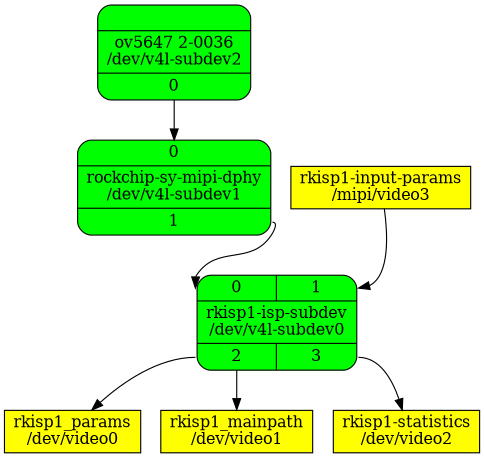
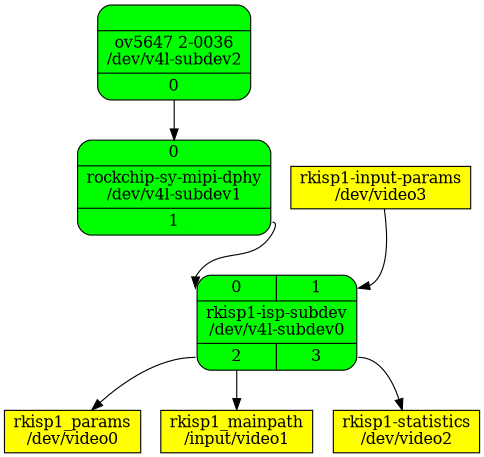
node "rkisp1-input-params /mipi/video3": label "rkisp1-input-params /mipi/video3" -> "rkisp1-input-params /dev/video3"
node "rkisp1_mainpath /dev/video1": label "rkisp1_mainpath /dev/video1" -> "rkisp1_mainpath /input/video1"
